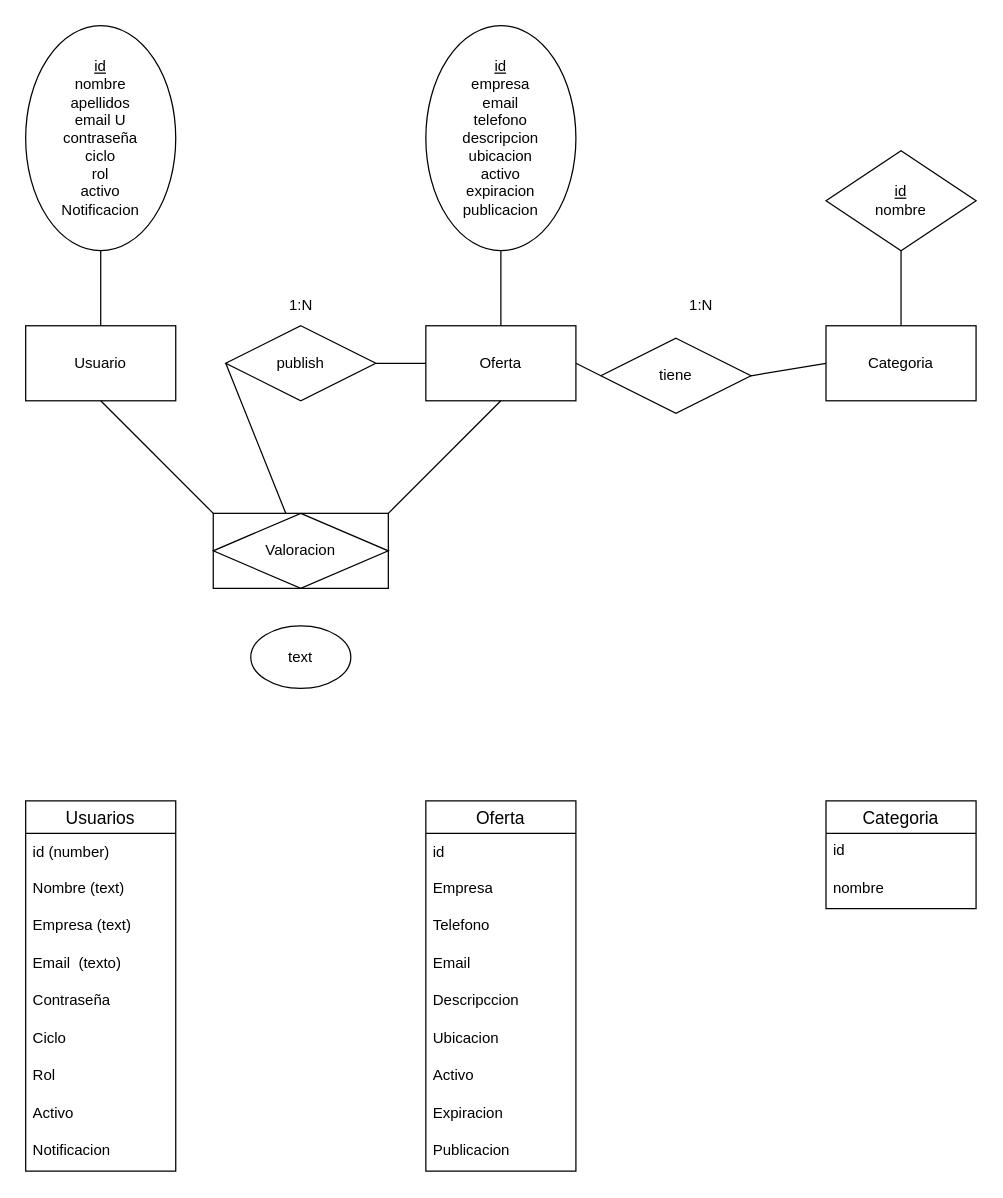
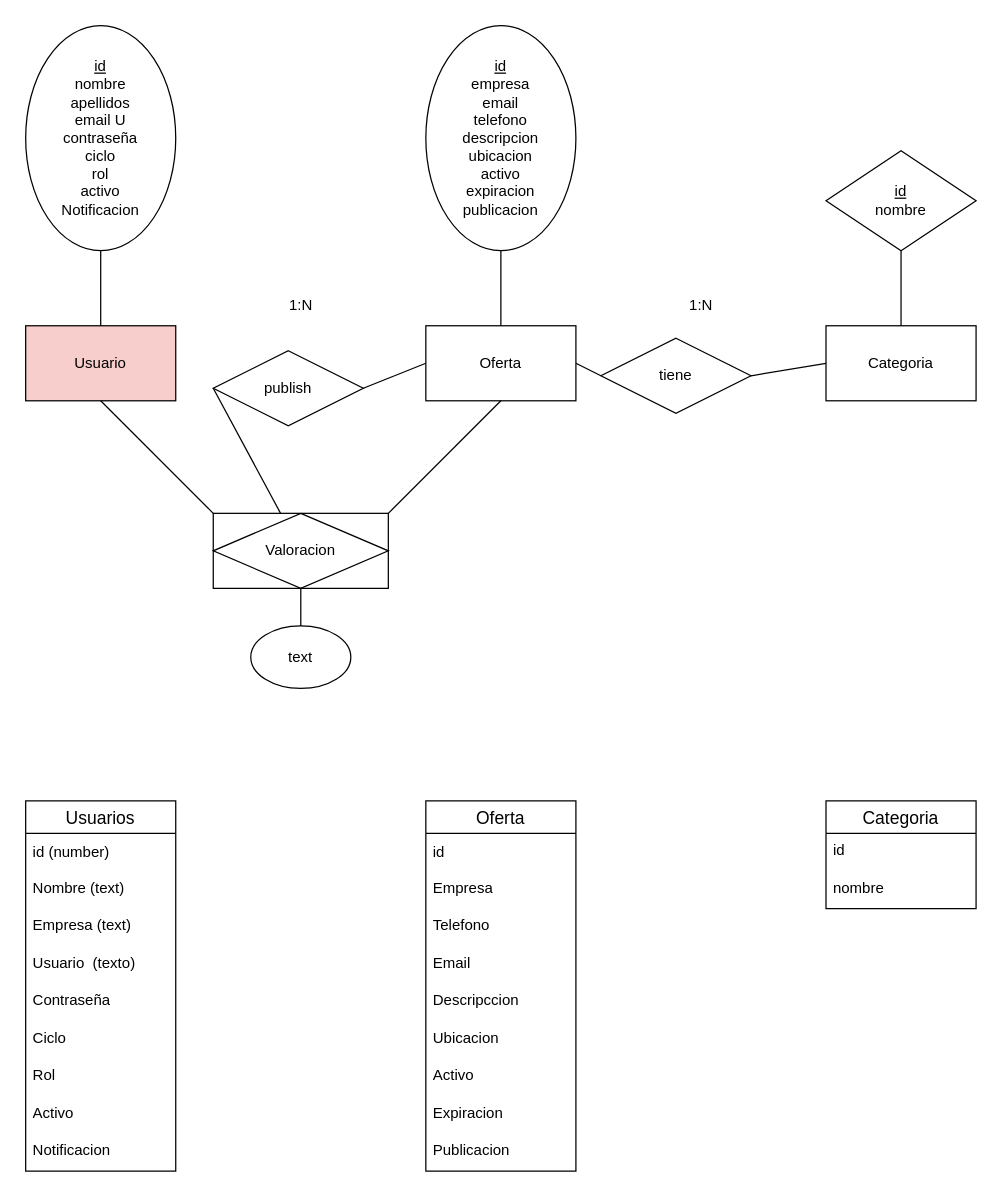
node "Usuario": fillcolor #ffffff -> #f8cecc
node "publish": moved (301, 363) -> (288, 388)
edge "Valoracion" -- "text": added
node "Email (texto)": label "Email (texto)" -> "Usuario (texto)"
